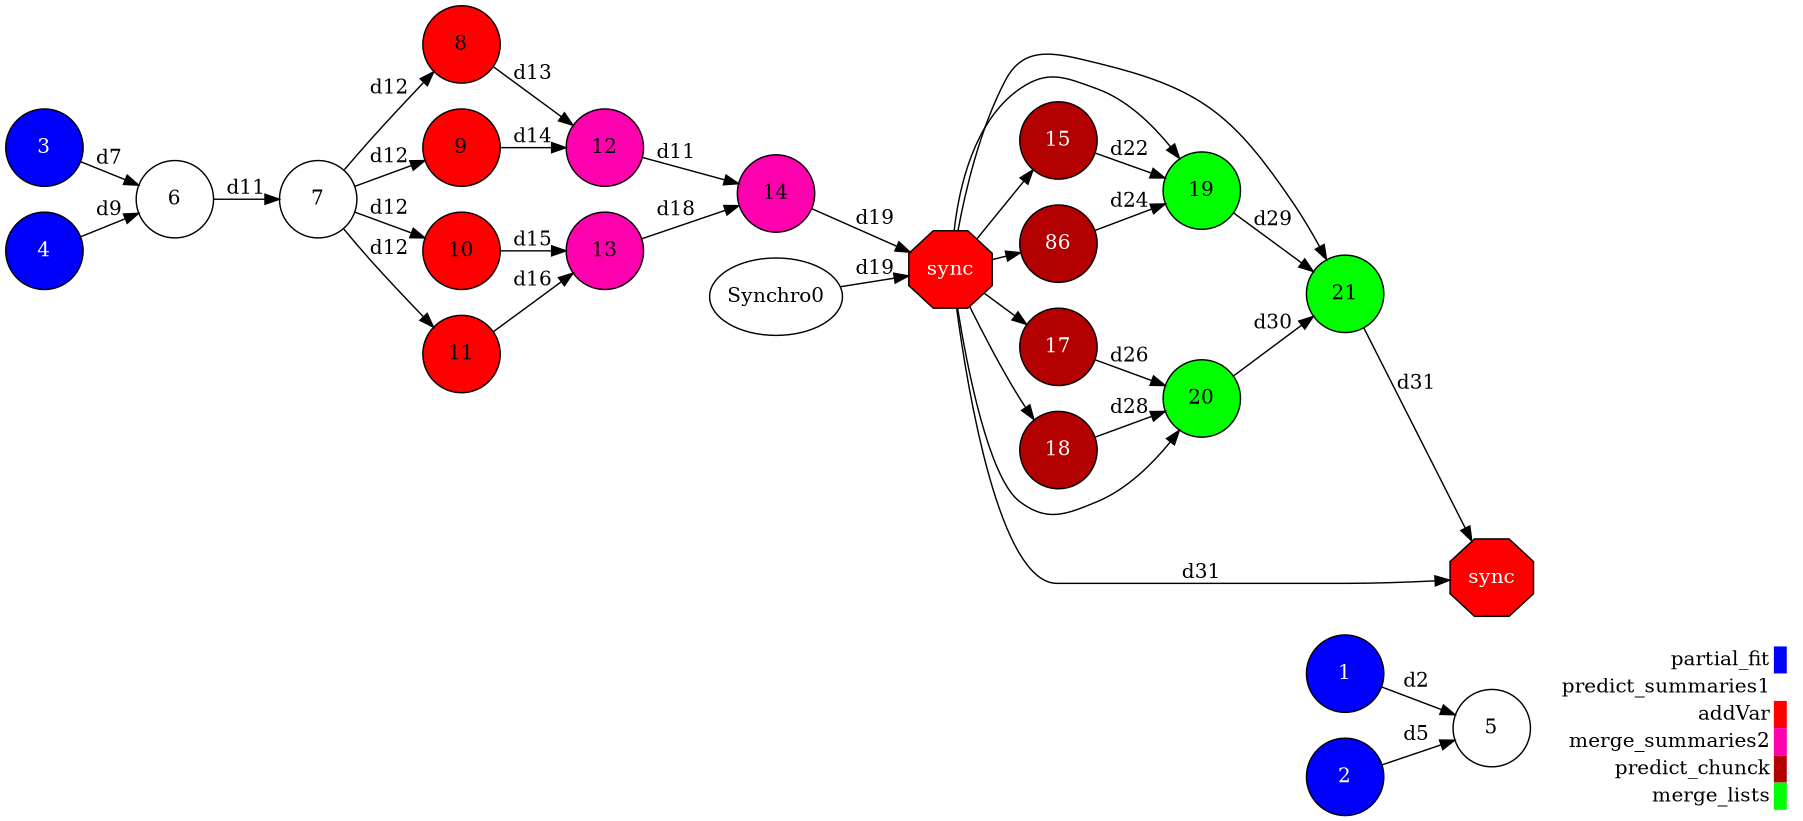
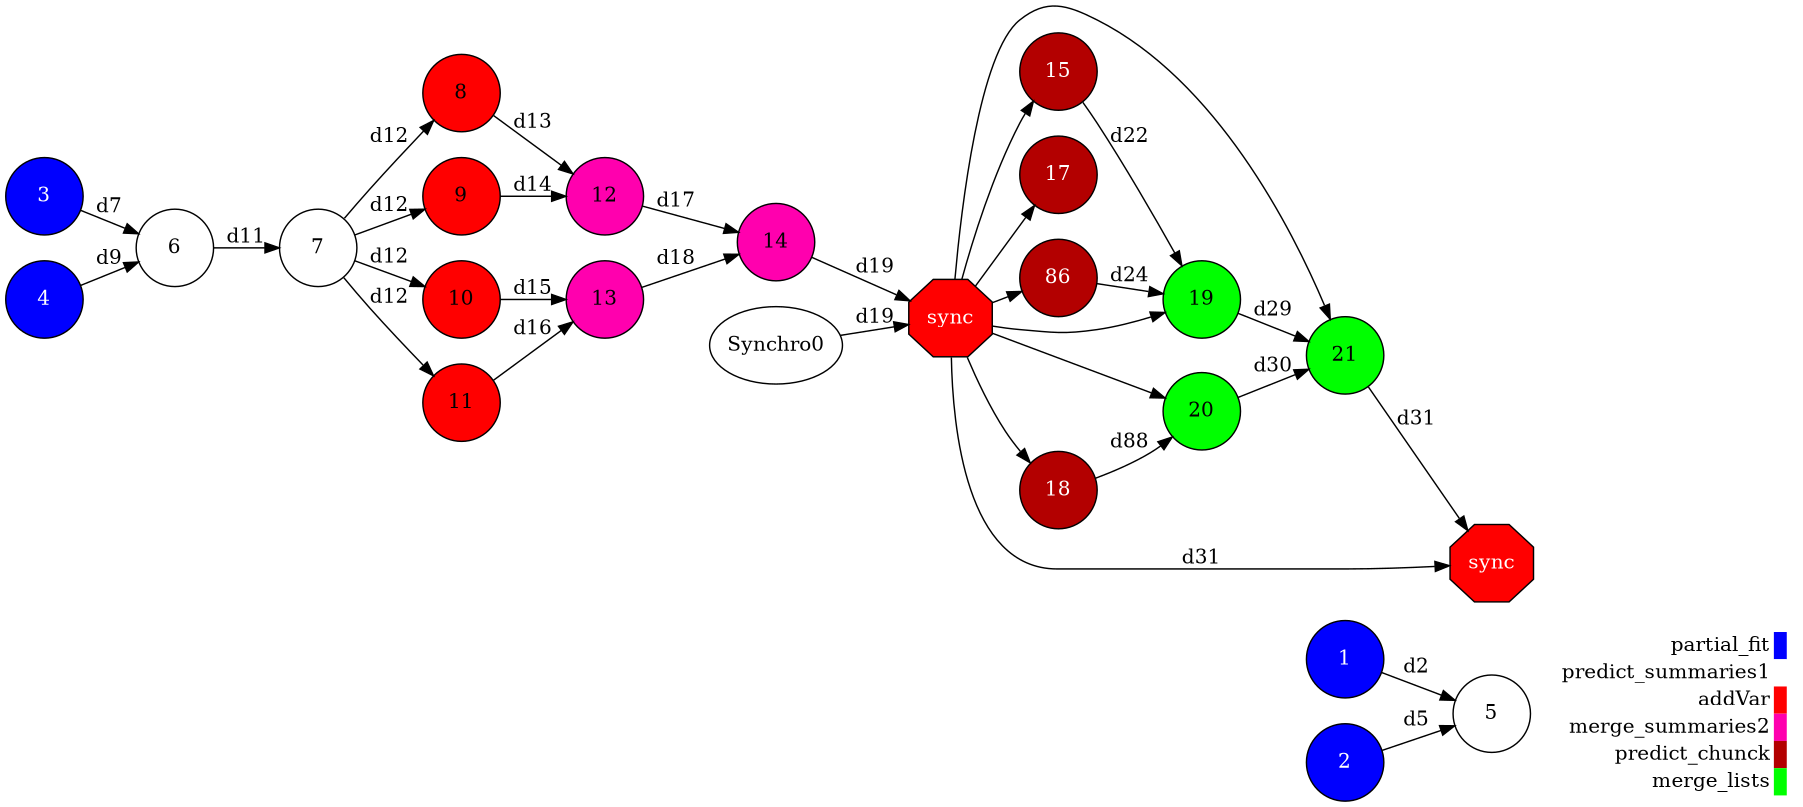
edge "12" -> "14": label "d11" -> "d17"
edge "17" -> "20": removed, label "d26"
edge "18" -> "20": label "d28" -> "d88"
